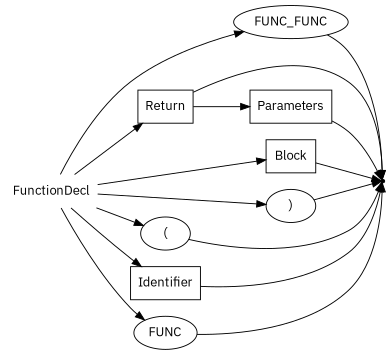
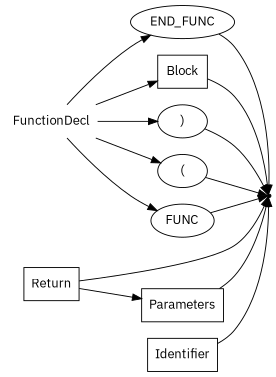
node "FUNC_FUNC": label "FUNC_FUNC" -> "END_FUNC"
edge "FunctionDecl" -> "Return": removed
edge "FunctionDecl" -> "Identifier": removed
